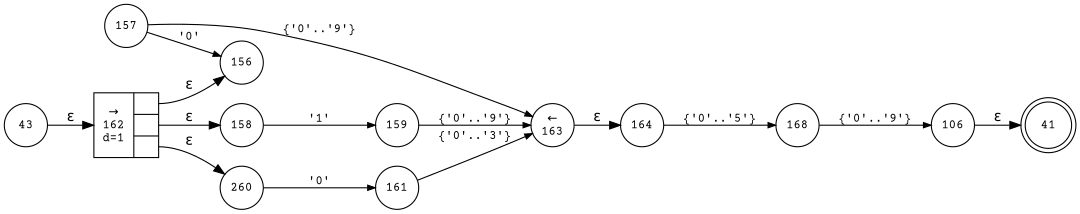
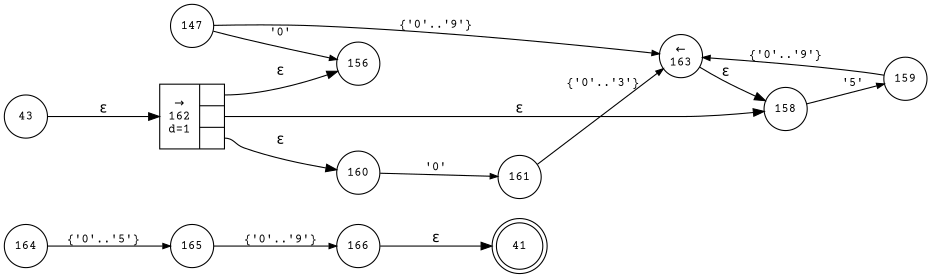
node "157": label "157" -> "147"
edge "158" -> "159": label "'1'" -> "'5'"
edge "← 163" -> "164": now "← 163" -> "158"
node "168": label "168" -> "165"
node "106": label "106" -> "166"
node "260": label "260" -> "160"
